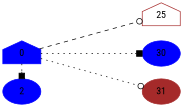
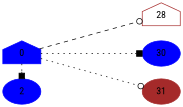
node "25": label "25" -> "28"
